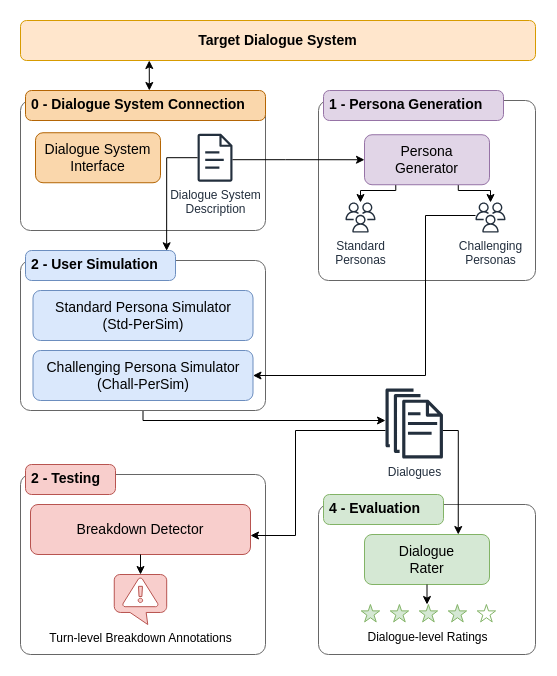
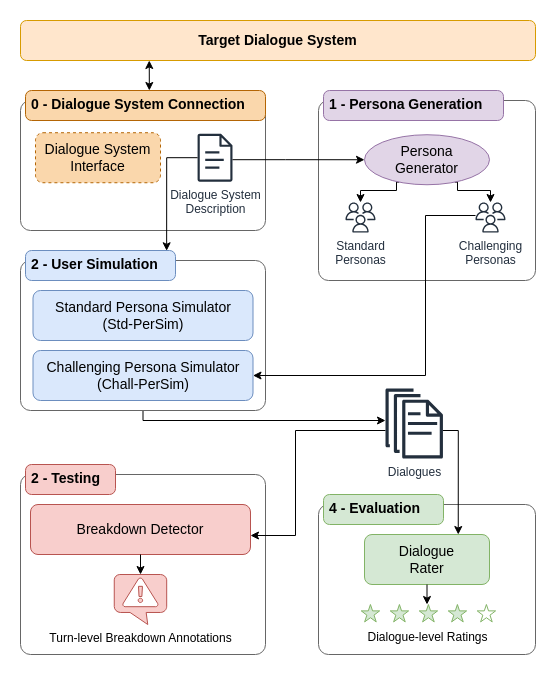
node "Dialogue System Interface": style solid -> dashed
node "Persona Generator": shape rounded rectangle -> ellipse
